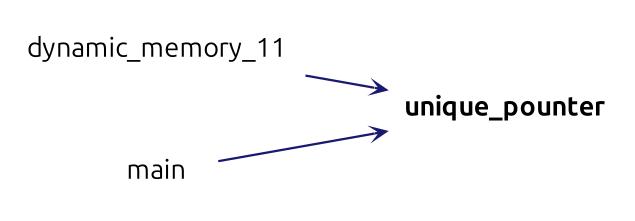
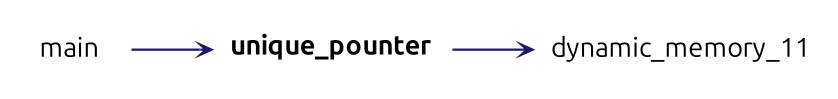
edge "dynamic_memory_11" -> "unique_pounter": reversed
